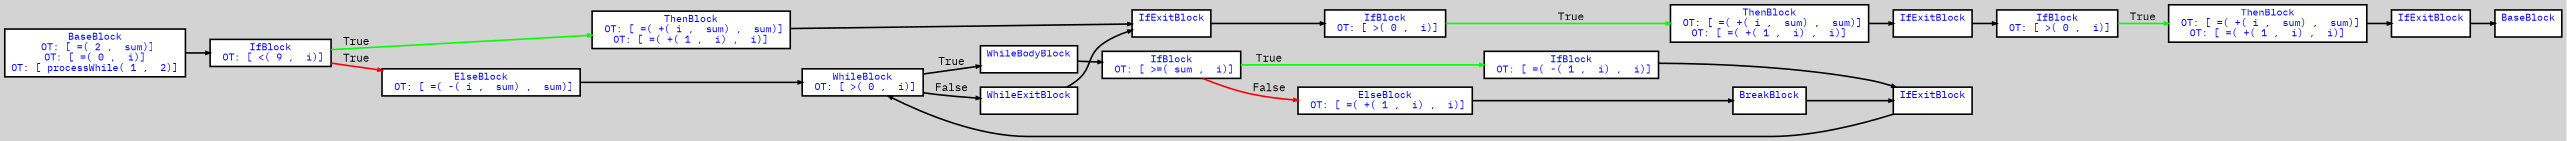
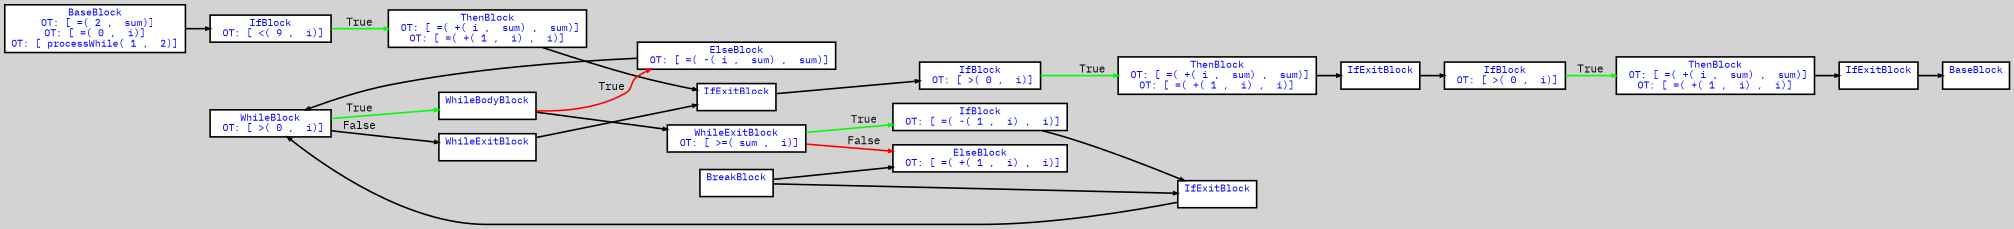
node "IfBlock OT: [ >=( sum ,  i)]": label "IfBlock OT: [ >=( sum ,  i)]" -> "WhileExitBlock OT: [ >=( sum ,  i)]"
edge "IfBlock OT: [ <( 9 ,  i)]" -> "ElseBlock OT: [ =( -( i ,  sum) ,  sum)]": now "WhileBodyBlock" -> "ElseBlock OT: [ =( -( i ,  sum) ,  sum)]"
edge "WhileBlock OT: [ >( 0 ,  i)]" -> "WhileBodyBlock": color black -> green
edge "ElseBlock OT: [ =( +( 1 ,  i) ,  i)]" -> "BreakBlock": reversed
